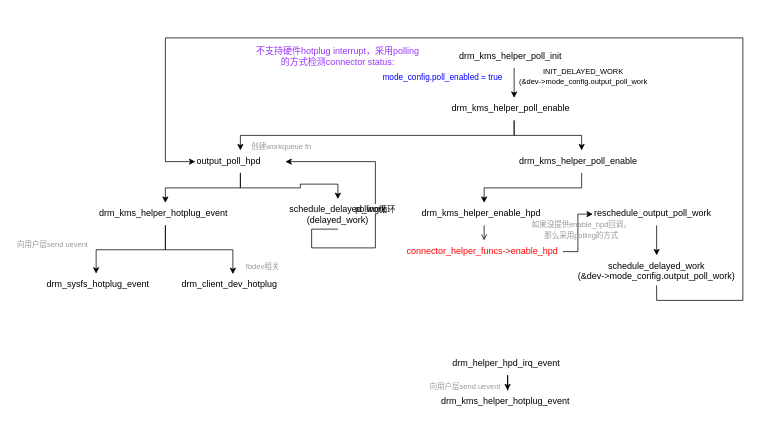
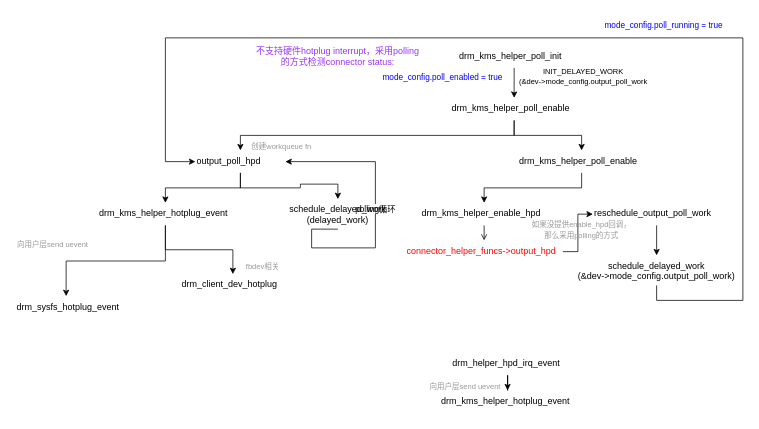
node "mode_config.poll_running = true": added
node "connector_helper_funcs->enable_hpd": label "connector_helper_funcs->enable_hpd" -> "connector_helper_funcs->output_hpd"
node "drm_sysfs_hotplug_event": moved (102, 284) -> (72, 306)
